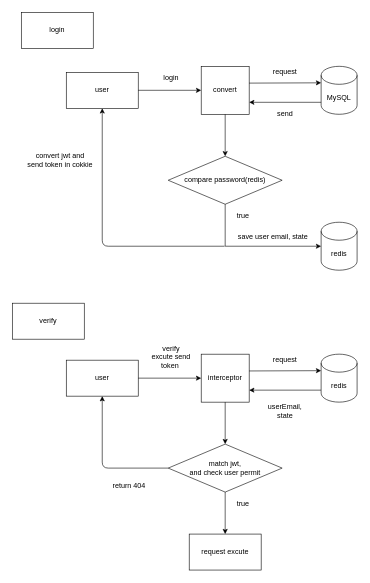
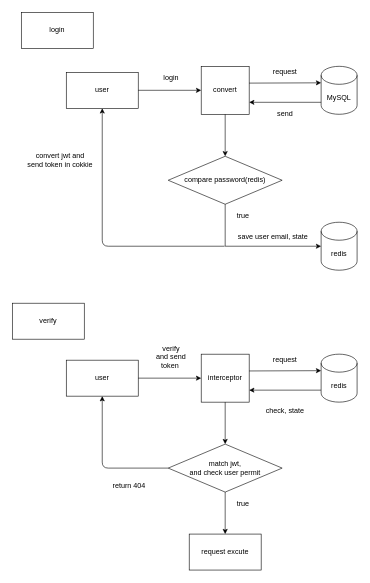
node "verify excute send token": label "verify excute send token" -> "verify and send token"
node "userEmail, state": label "userEmail, state" -> "check, state"
